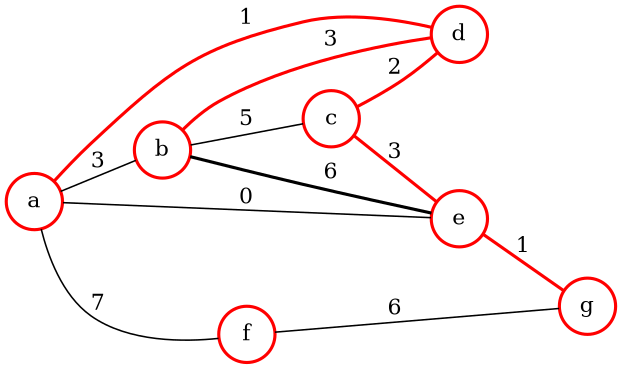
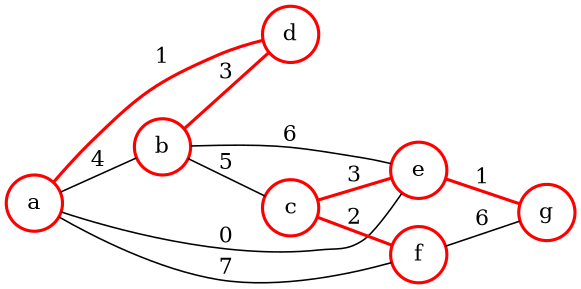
edge "d" -- "c": now "f" -- "c"
edge "b" -- "a": label "3" -> "4"
edge "b" -- "e": style bold -> solid
